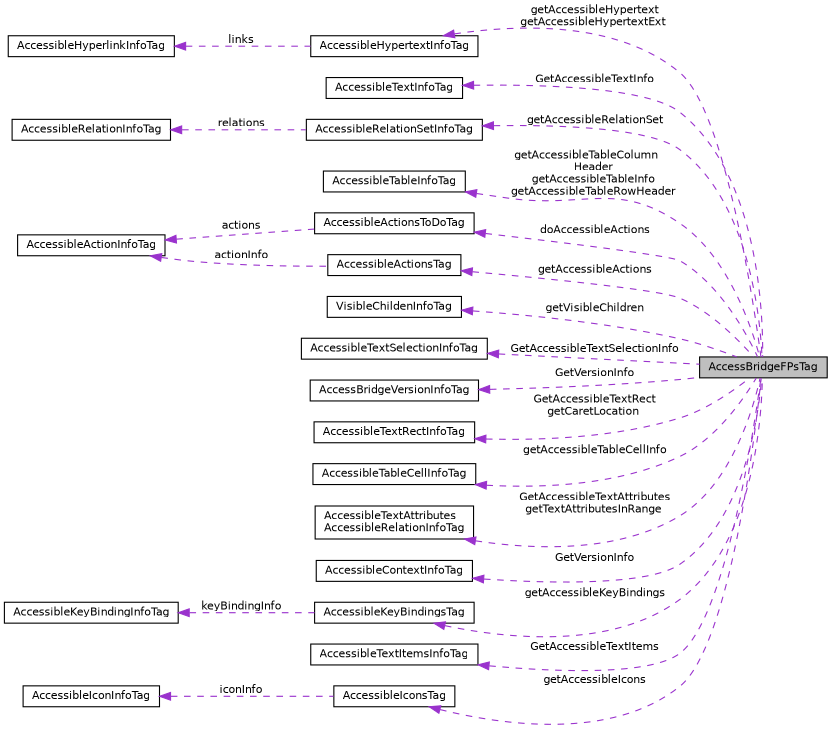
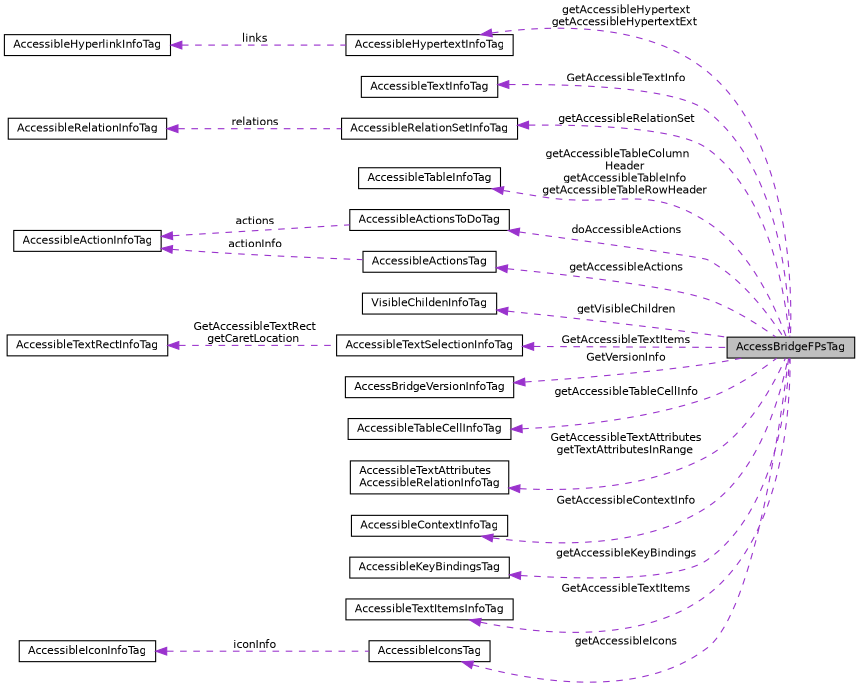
edge "AccessBridgeFPsTag" -> "AccessibleTextSelectionInfoTag": label " GetAccessibleTextSelectionInfo" -> " GetAccessibleTextItems"
edge "AccessBridgeFPsTag" -> "AccessibleTextRectInfoTag": now "AccessibleTextSelectionInfoTag" -> "AccessibleTextRectInfoTag"
edge "AccessBridgeFPsTag" -> "AccessibleContextInfoTag": label " GetVersionInfo" -> " GetAccessibleContextInfo"
node "AccessibleKeyBindingInfoTag": removed
